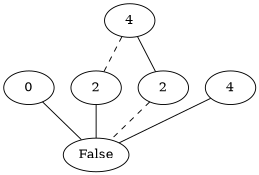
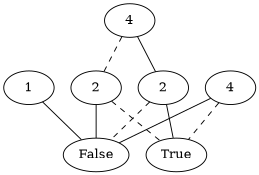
node "0": label "0" -> "1"
node "True": added
